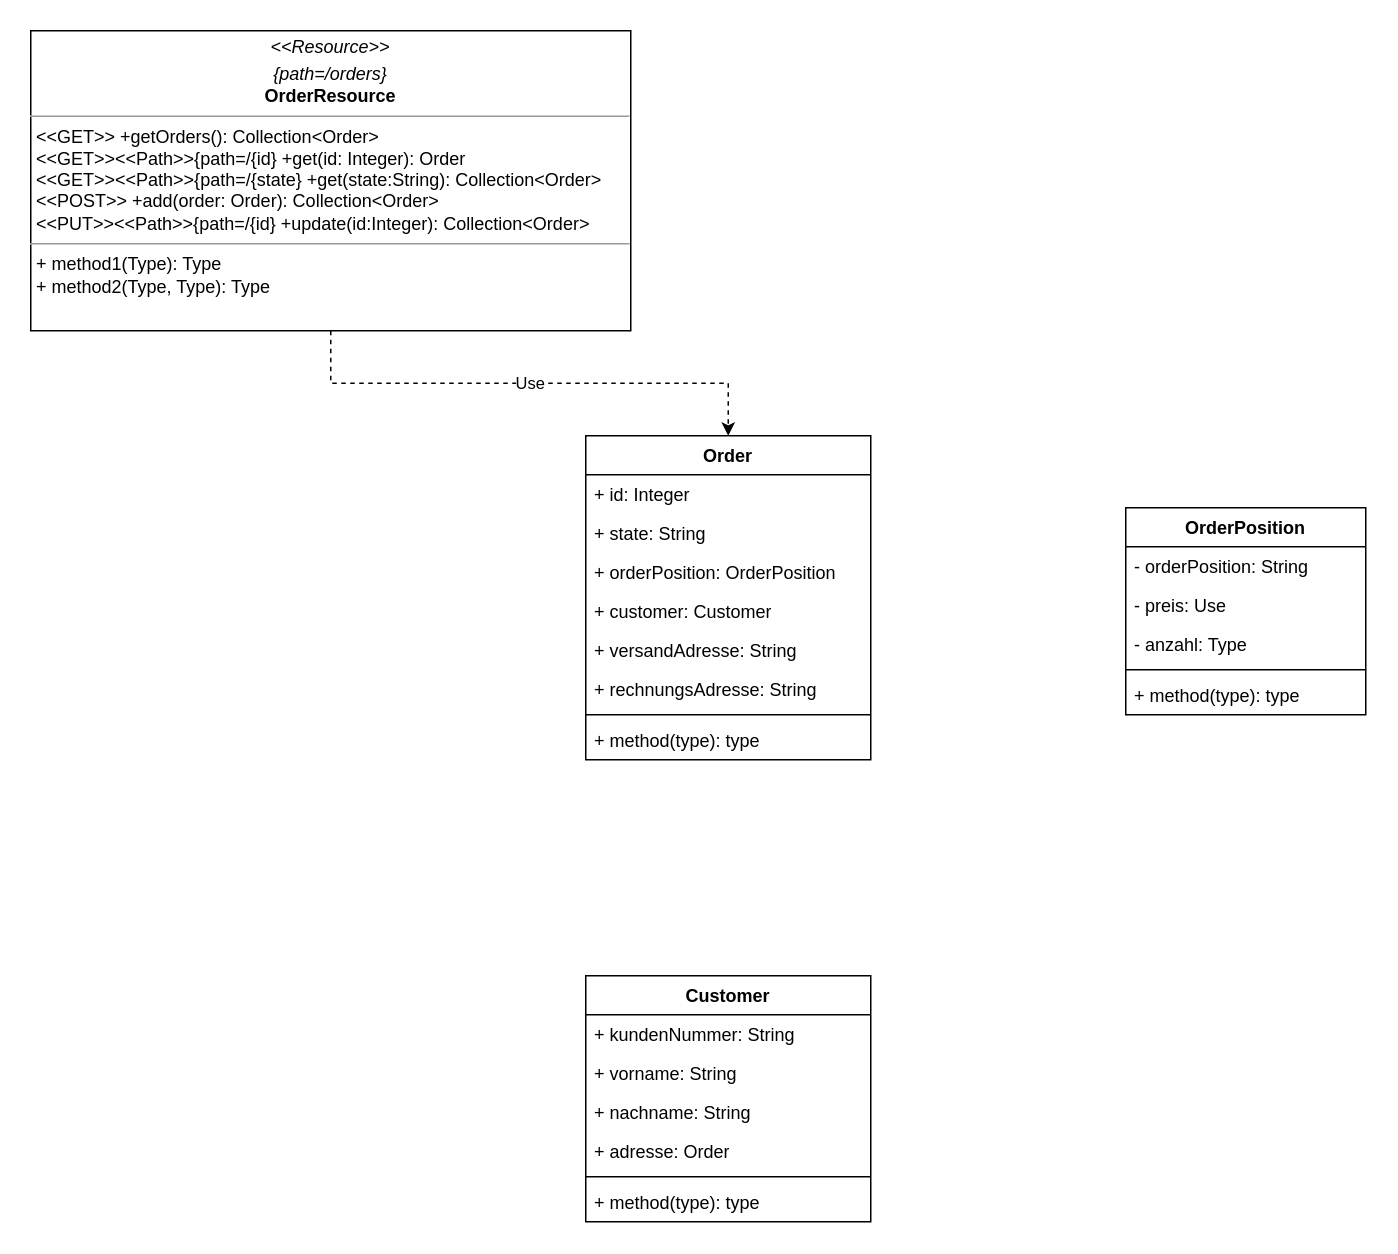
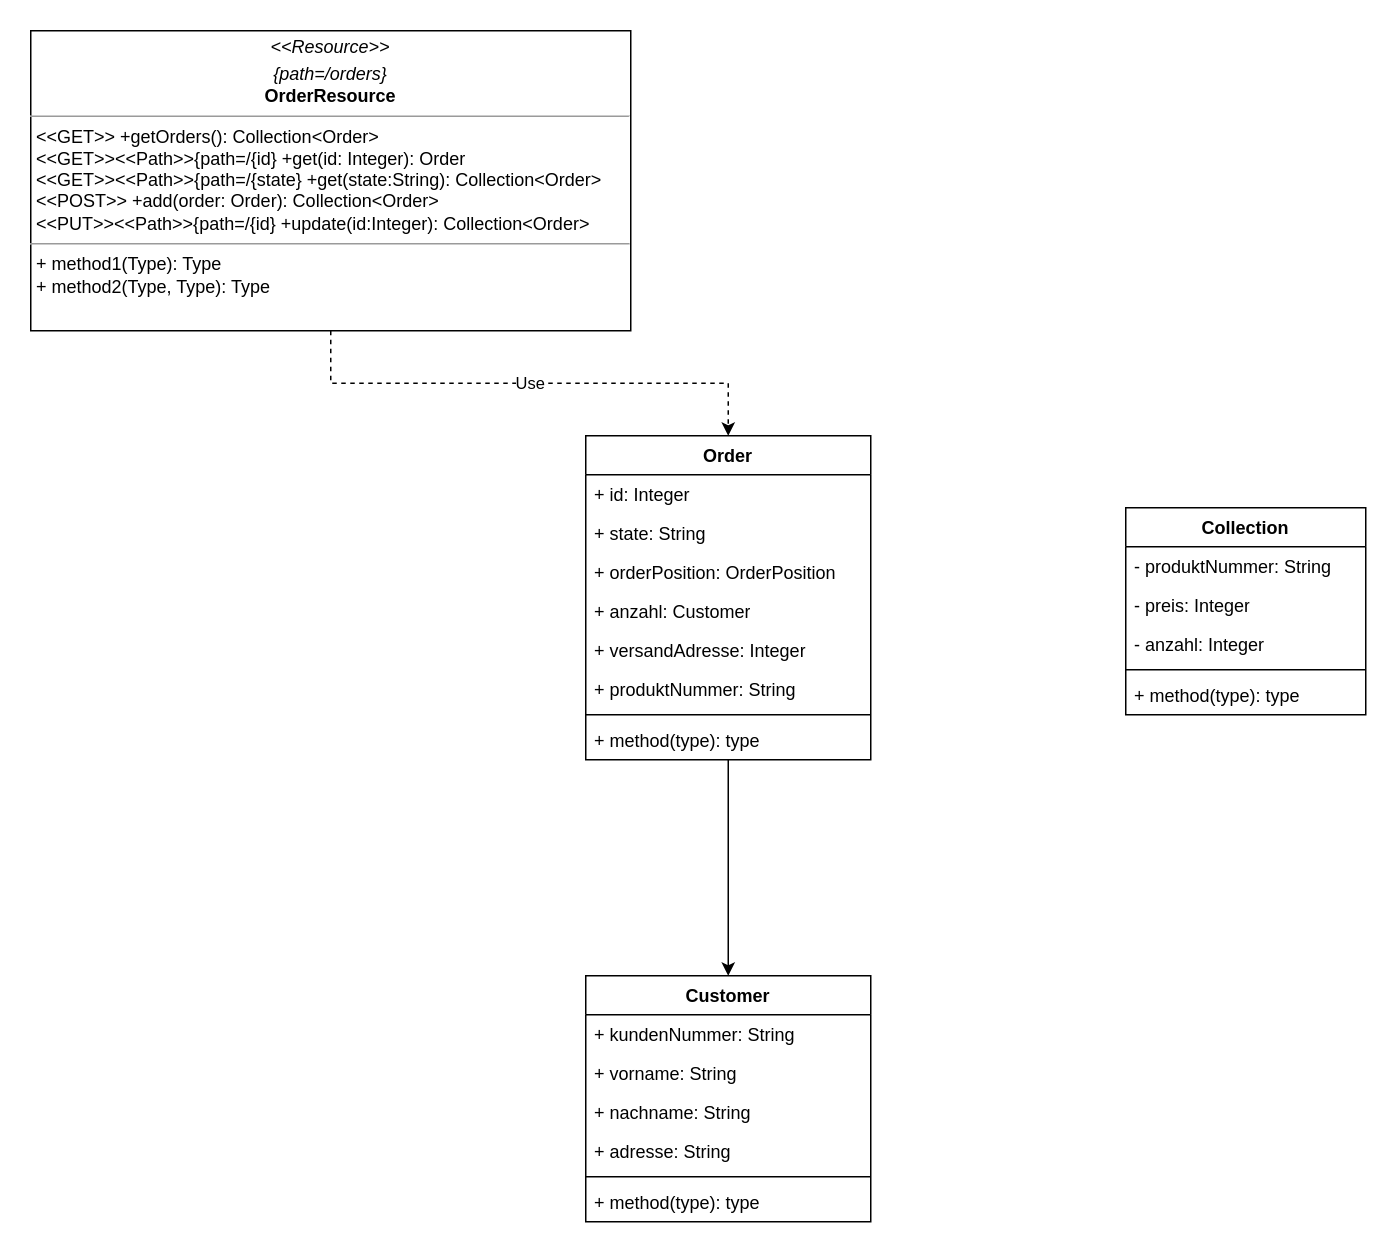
node "OrderPosition": label "OrderPosition" -> "Collection"
node "- orderPosition: String": label "- orderPosition: String" -> "- produktNummer: String"
node "- preis: Use": label "- preis: Use" -> "- preis: Integer"
node "+ customer: Customer": label "+ customer: Customer" -> "+ anzahl: Customer"
node "- anzahl: Type": label "- anzahl: Type" -> "- anzahl: Integer"
node "+ versandAdresse: String": label "+ versandAdresse: String" -> "+ versandAdresse: Integer"
node "+ rechnungsAdresse: String": label "+ rechnungsAdresse: String" -> "+ produktNummer: String"
edge "Order" -> "Customer": added
node "+ adresse: Order": label "+ adresse: Order" -> "+ adresse: String"
